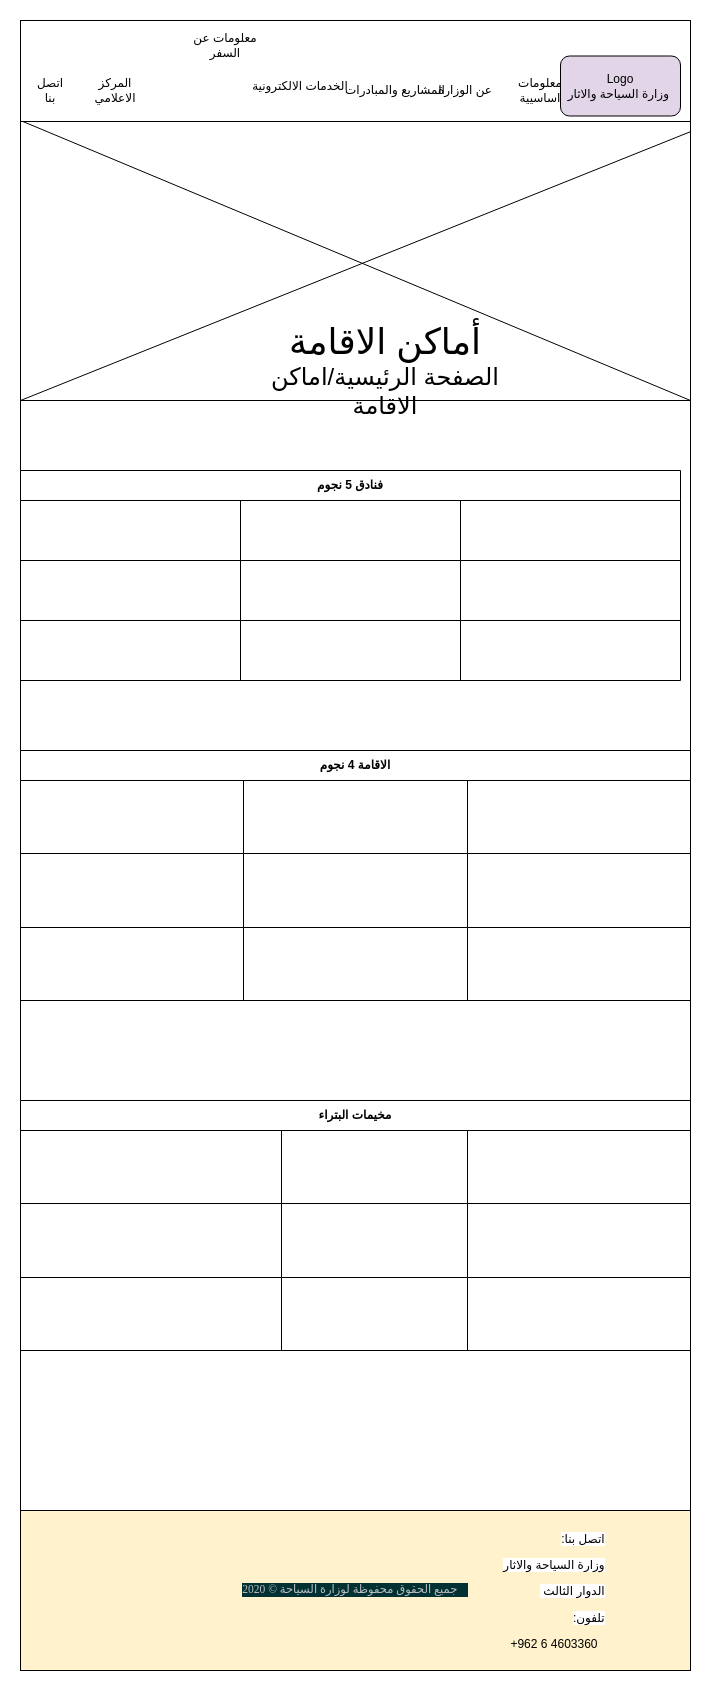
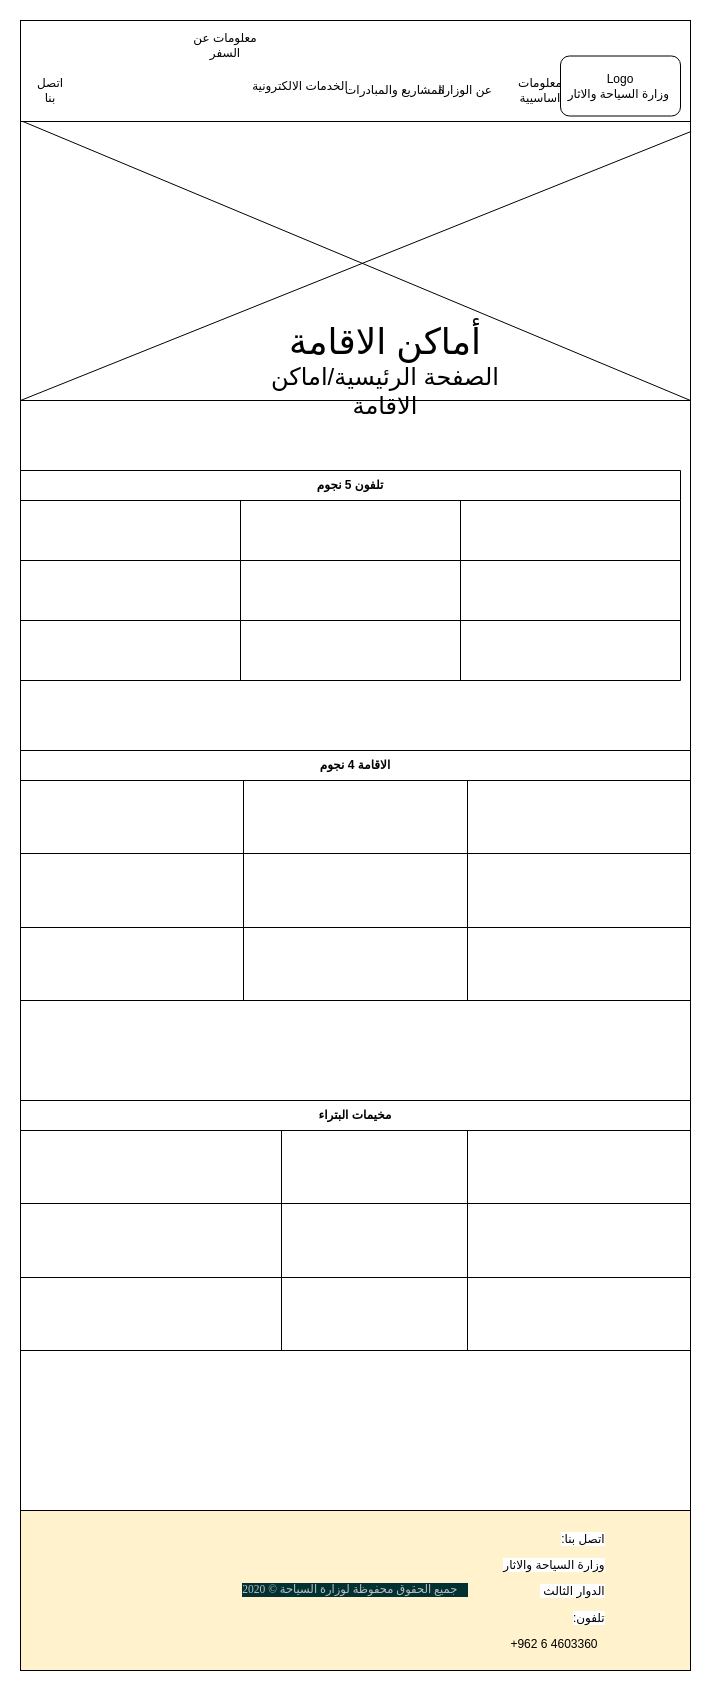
node "Logo وزارة السياحة والاثار": fillcolor #e1d5e7 -> #ffffff
node "المركز الاعلامي": removed
node "فنادق 5 نجوم": label "فنادق 5 نجوم" -> "تلفون 5 نجوم"
